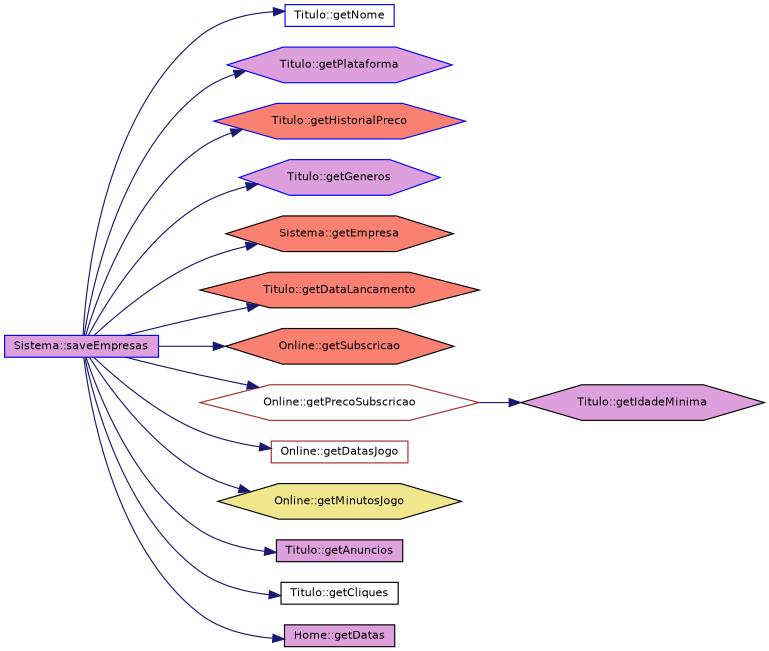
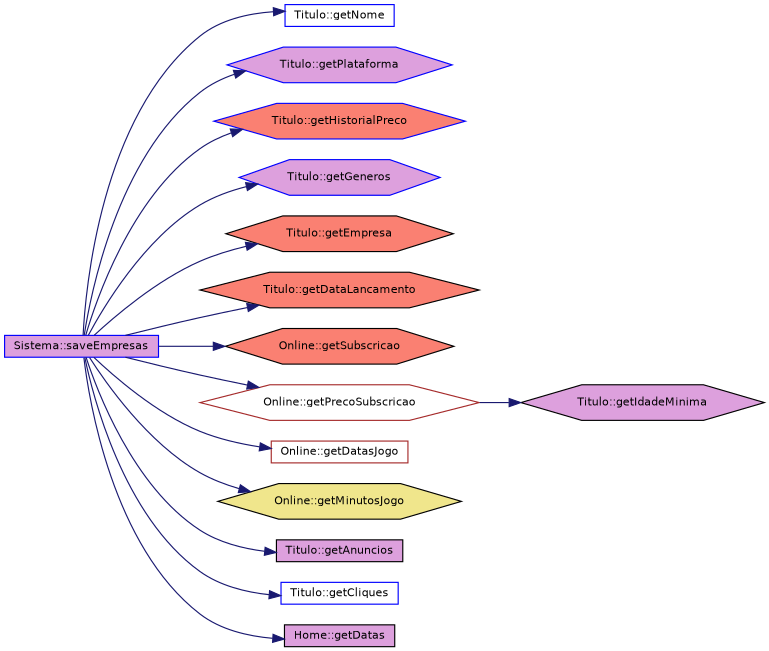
node "Sistema::getEmpresa": label "Sistema::getEmpresa" -> "Titulo::getEmpresa"
node "Titulo::getCliques": color black -> blue
